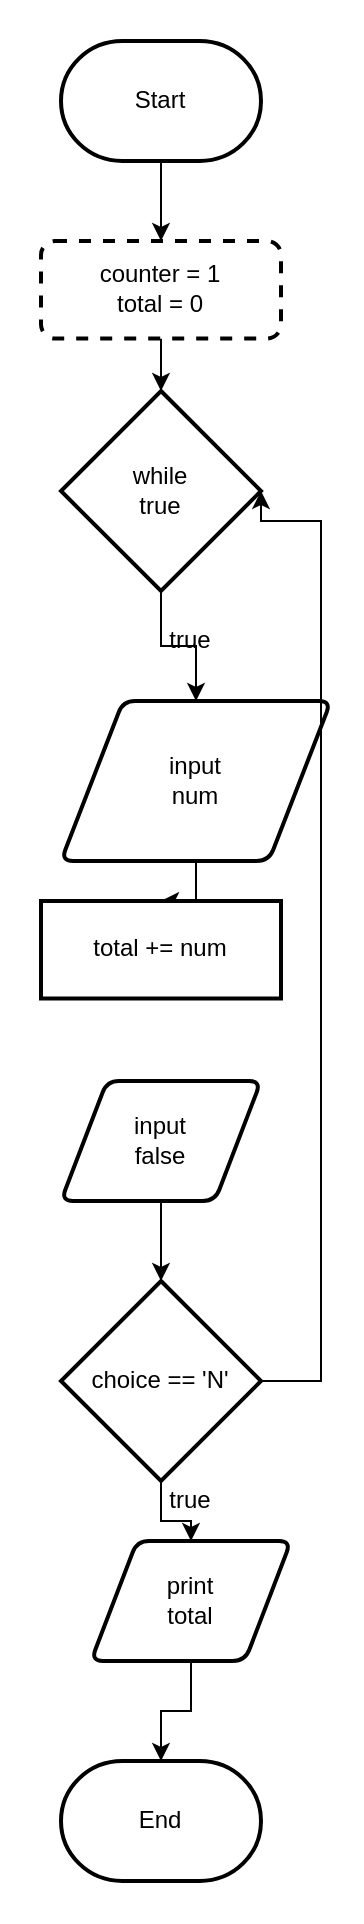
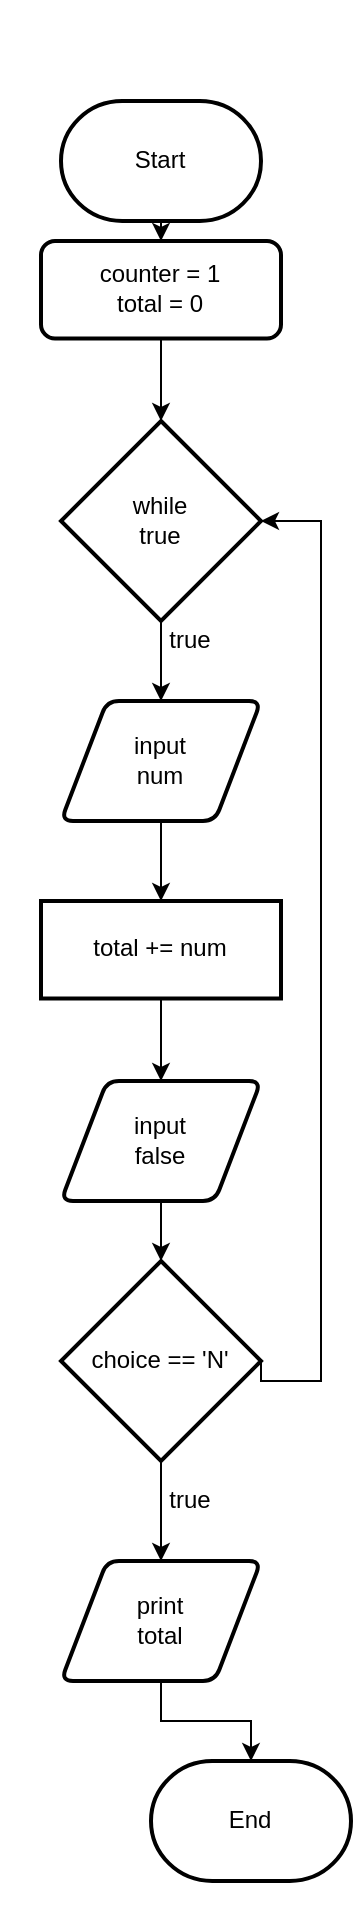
node "Start": moved (161, 101) -> (161, 161)
node "counter = 1 total = 0": style dashed -> solid
node "while true": moved (161, 491) -> (161, 521)
node "input num": size 270x160 -> 200x120
edge "total += num" -> "input false": added
node "choice == 'N'": moved (161, 1381) -> (161, 1361)
node "print total": moved (191, 1601) -> (161, 1621)
node "End": moved (161, 1821) -> (251, 1821)
